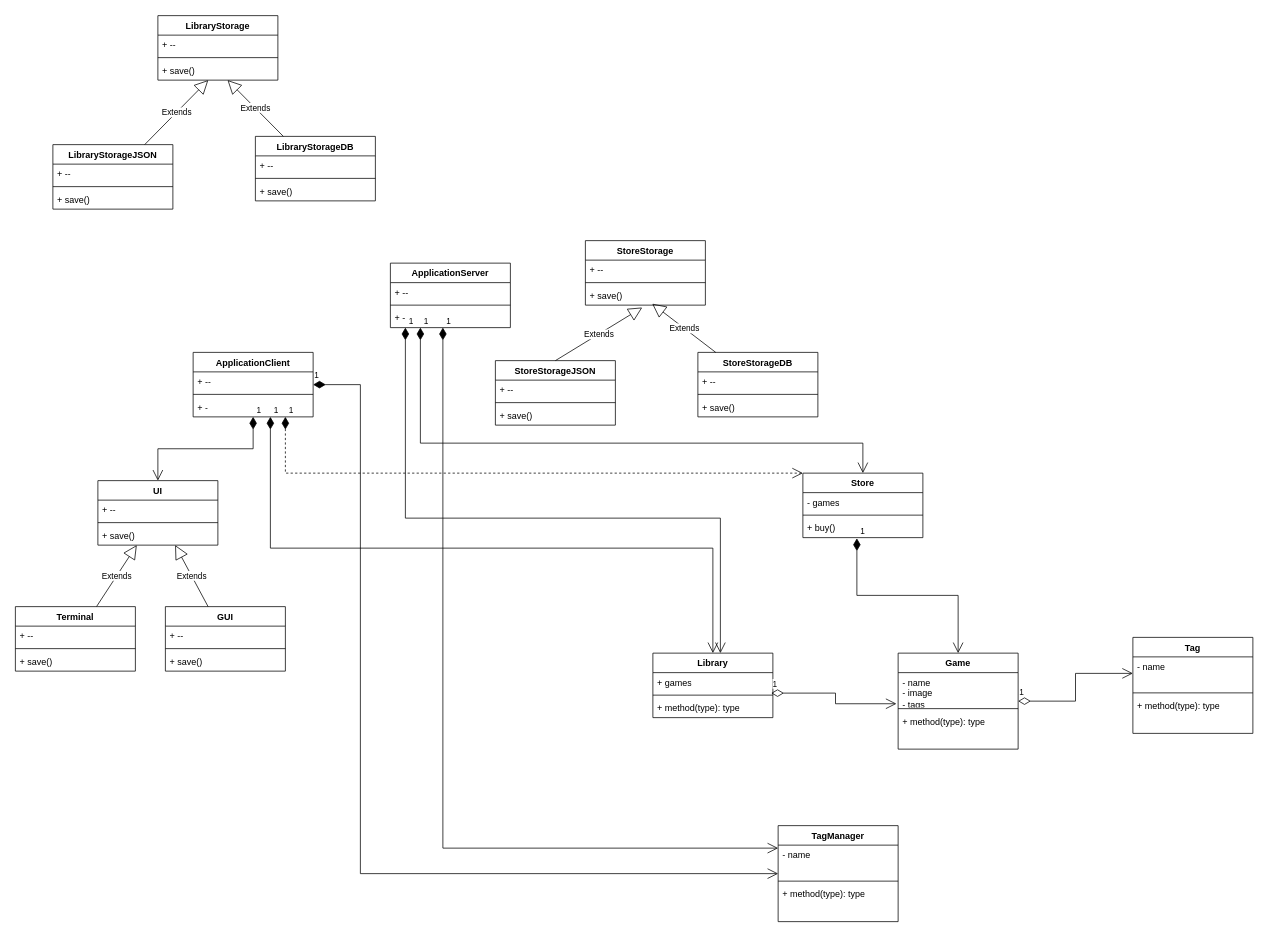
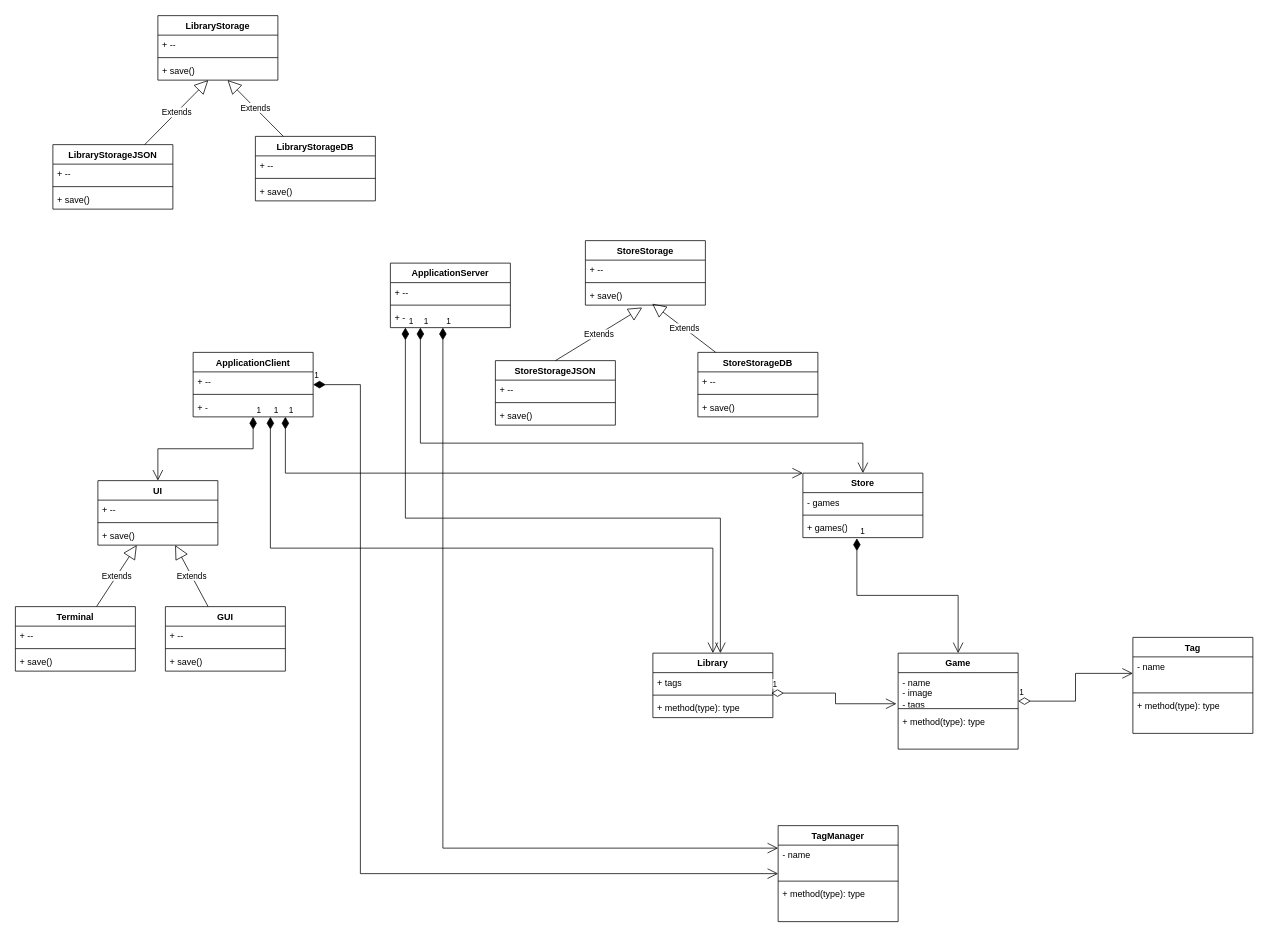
edge "ApplicationClient" -- "Store": style dashed -> solid
node "+ buy()": label "+ buy()" -> "+ games()"
node "+ games": label "+ games" -> "+ tags"
